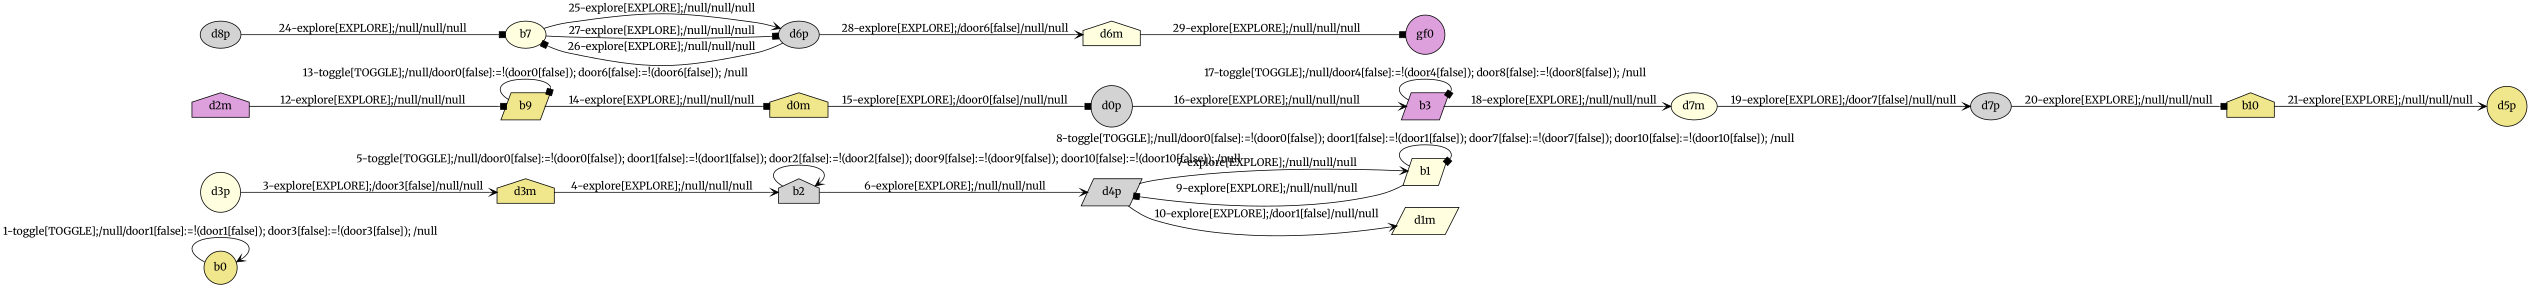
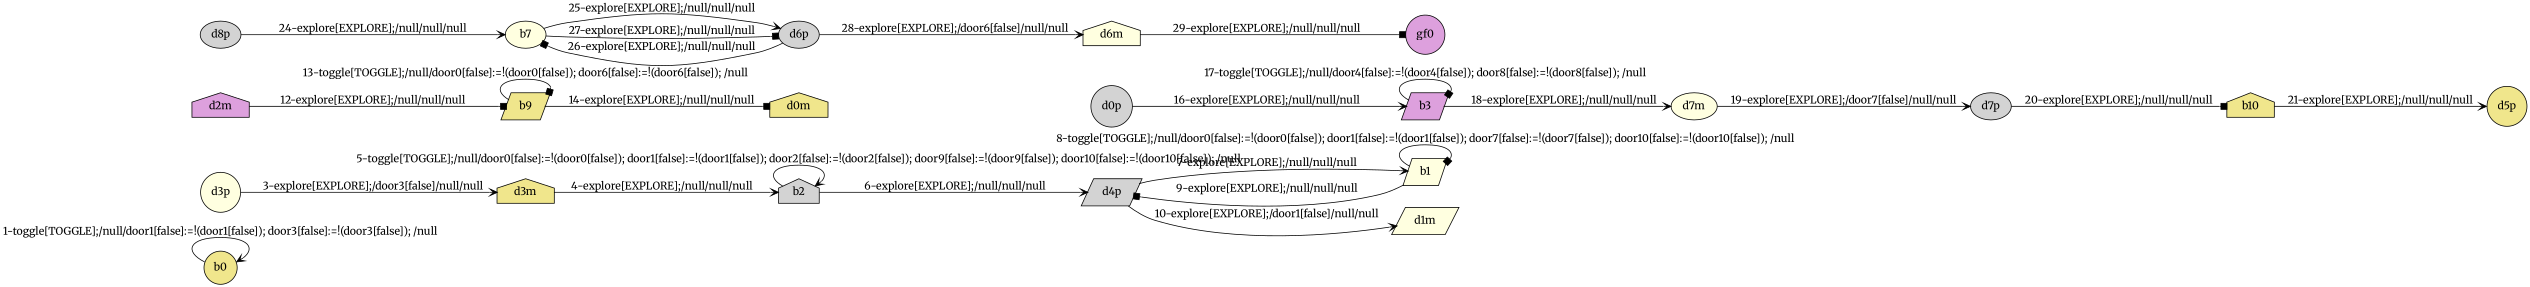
edge "d8p" -> "b7": arrowhead box -> vee
edge "d0m" -> "d0p": removed, label "15-explore[EXPLORE];/door0[false]/null/null"
